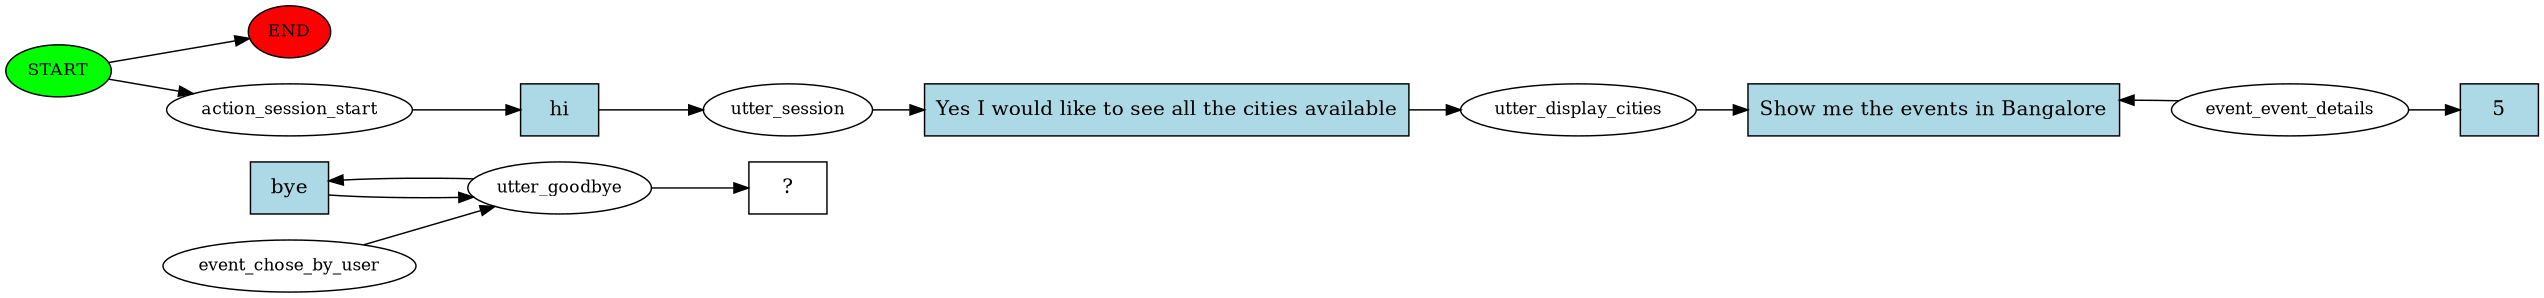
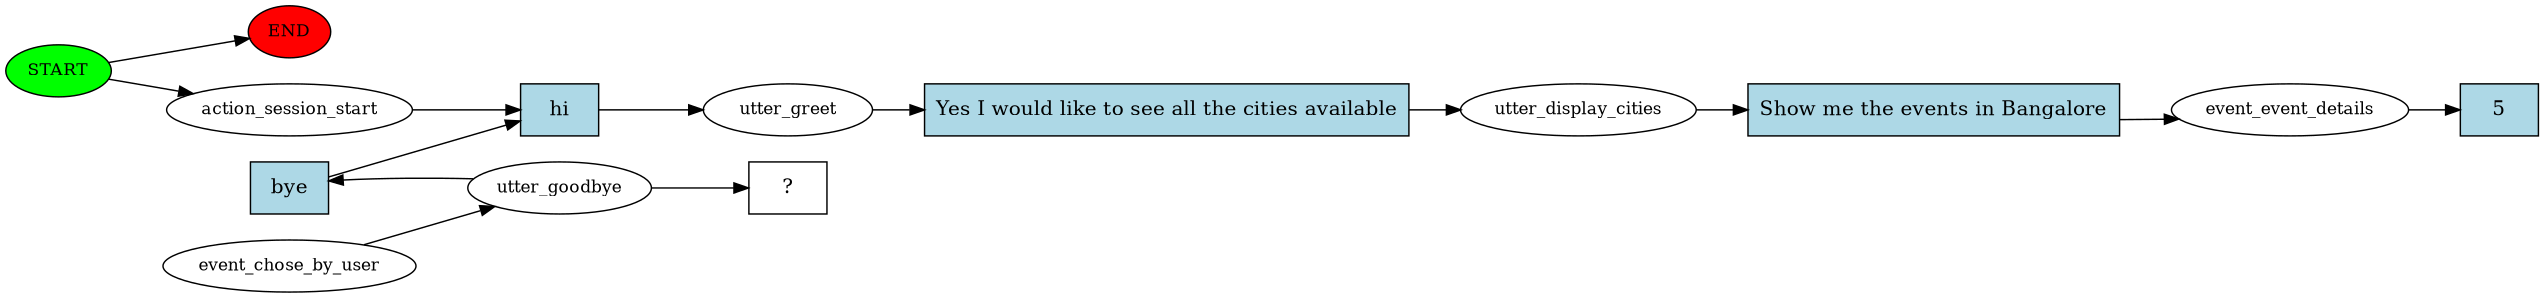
edge "event_event_details" -> "Show me the events in Bangalore": reversed
node "utter_session": label "utter_session" -> "utter_greet"
edge "bye" -> "utter_goodbye": now "bye" -> "hi"
